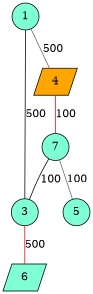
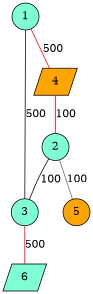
edge "1" -- "4": color gray40 -> red
node "7": label "7" -> "2"
node "5": fillcolor aquamarine -> orange
